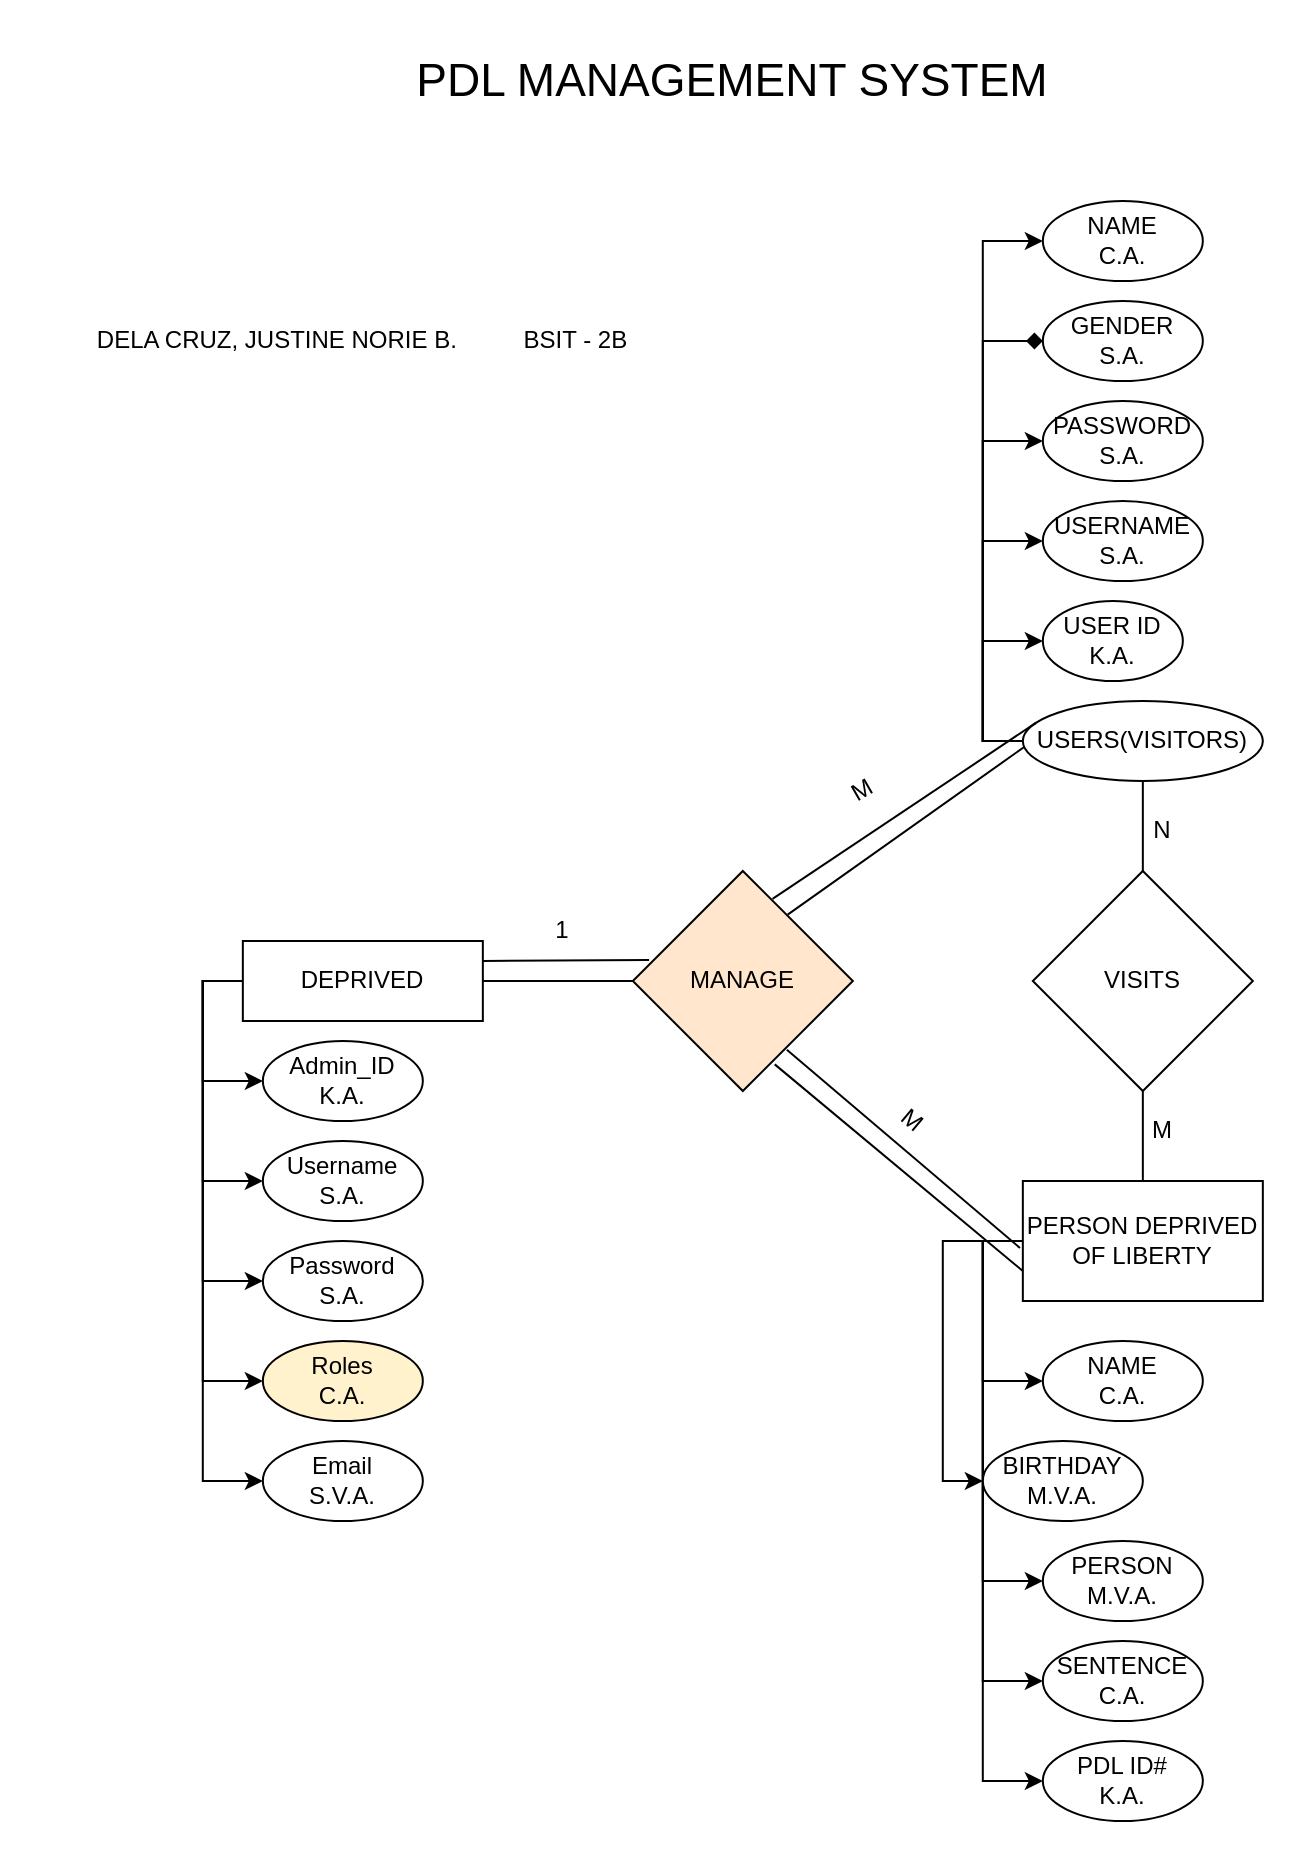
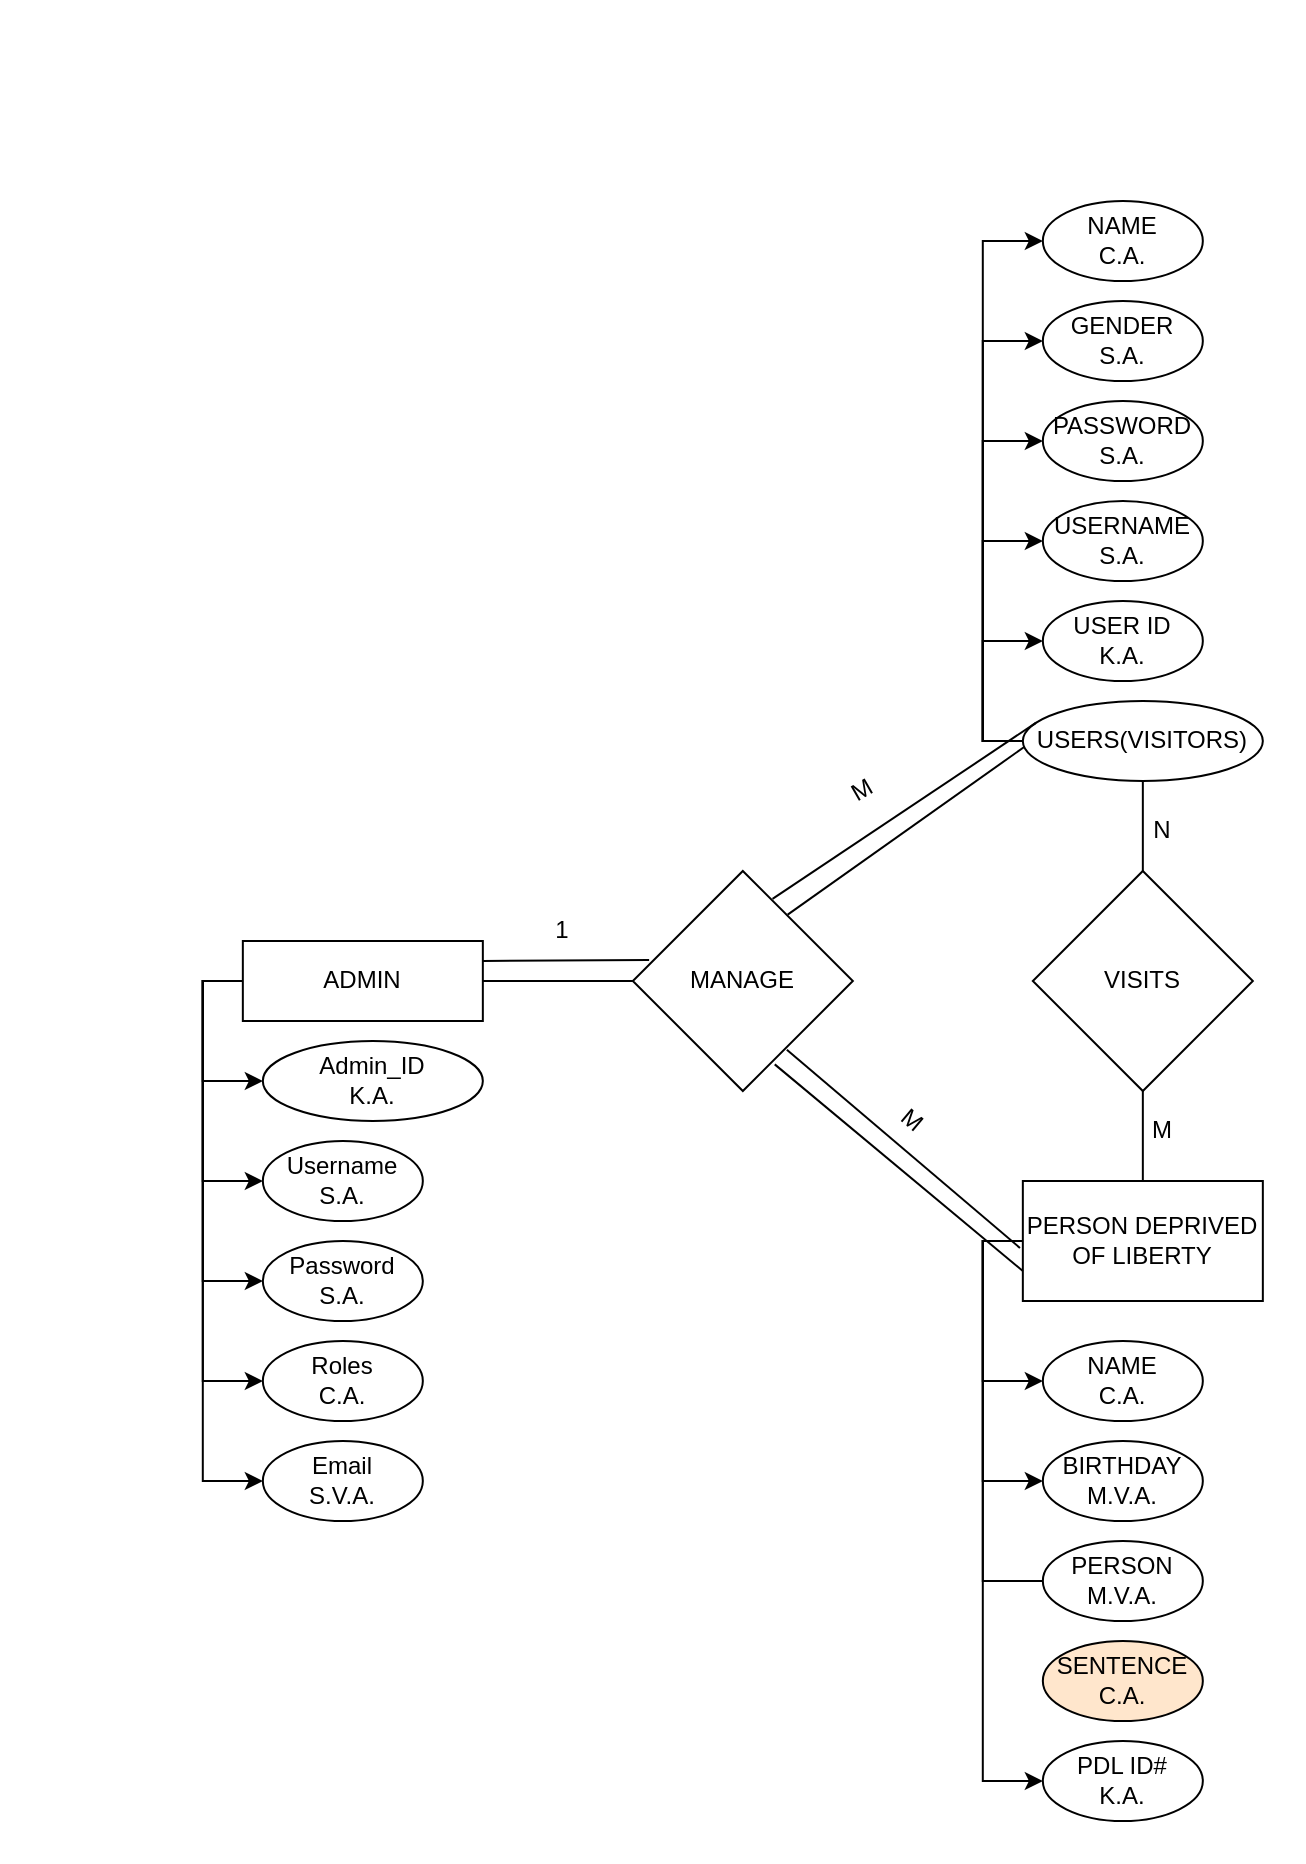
node "PDL MANAGEMENT SYSTEM": removed
node "DELA CRUZ, JUSTINE NORIE B. BSIT - 2B": removed
edge "USERS(VISITORS)" -> "GENDER S.A.": arrowhead diamond -> classic
node "USER ID K.A.": size 140x80 -> 160x80
node "DEPRIVED": label "DEPRIVED" -> "ADMIN"
node "MANAGE": fillcolor #ffe6cc -> #ffffff
node "Admin_ID K.A.": size 160x80 -> 220x80
node "Roles C.A.": fillcolor #fff2cc -> #ffffff
node "BIRTHDAY M.V.A.": moved (1063, 1481) -> (1123, 1481)
edge "PERSON DEPRIVED OF LIBERTY" -> "PERSON M.V.A.": arrowhead classic -> none
edge "PERSON DEPRIVED OF LIBERTY" -> "SENTENCE C.A.": removed
node "SENTENCE C.A.": fillcolor #ffffff -> #ffe6cc
